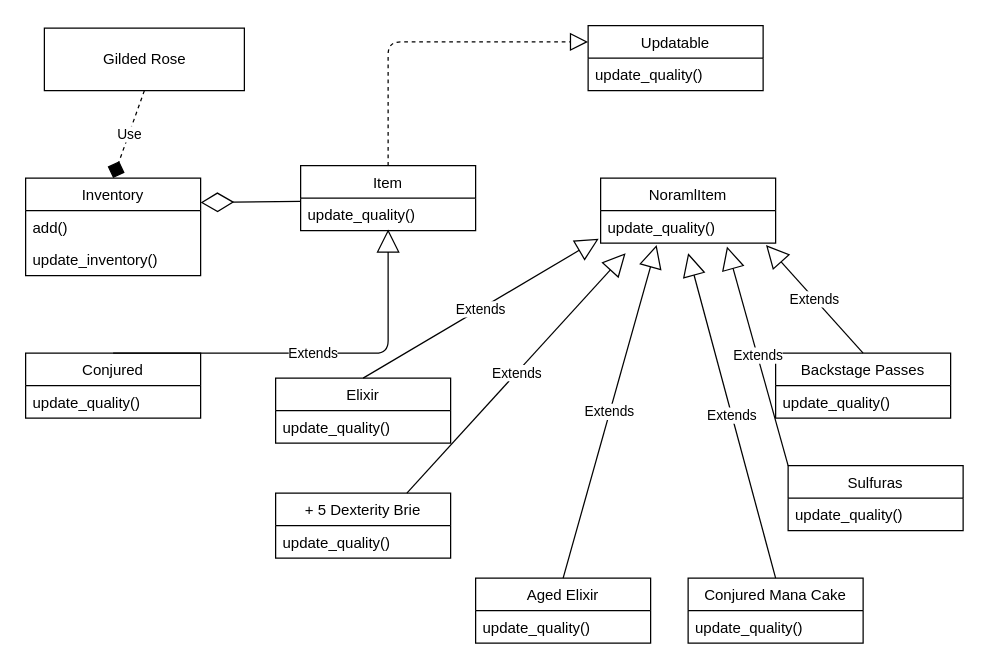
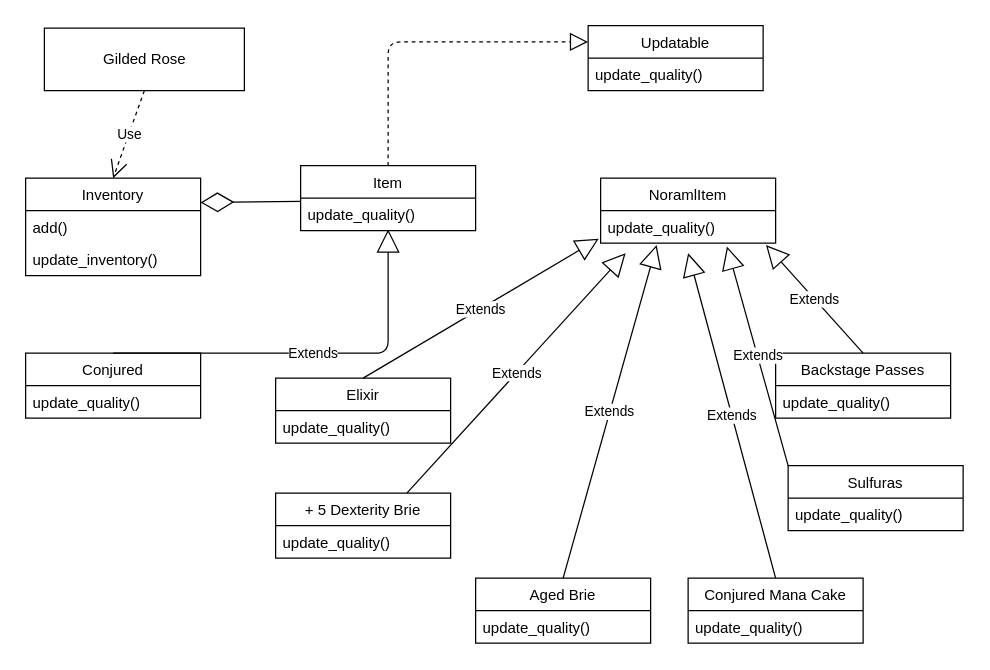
edge "Gilded Rose" -> "Inventory": arrowhead diamond -> open
node "Aged Elixir": label "Aged Elixir" -> "Aged Brie"
